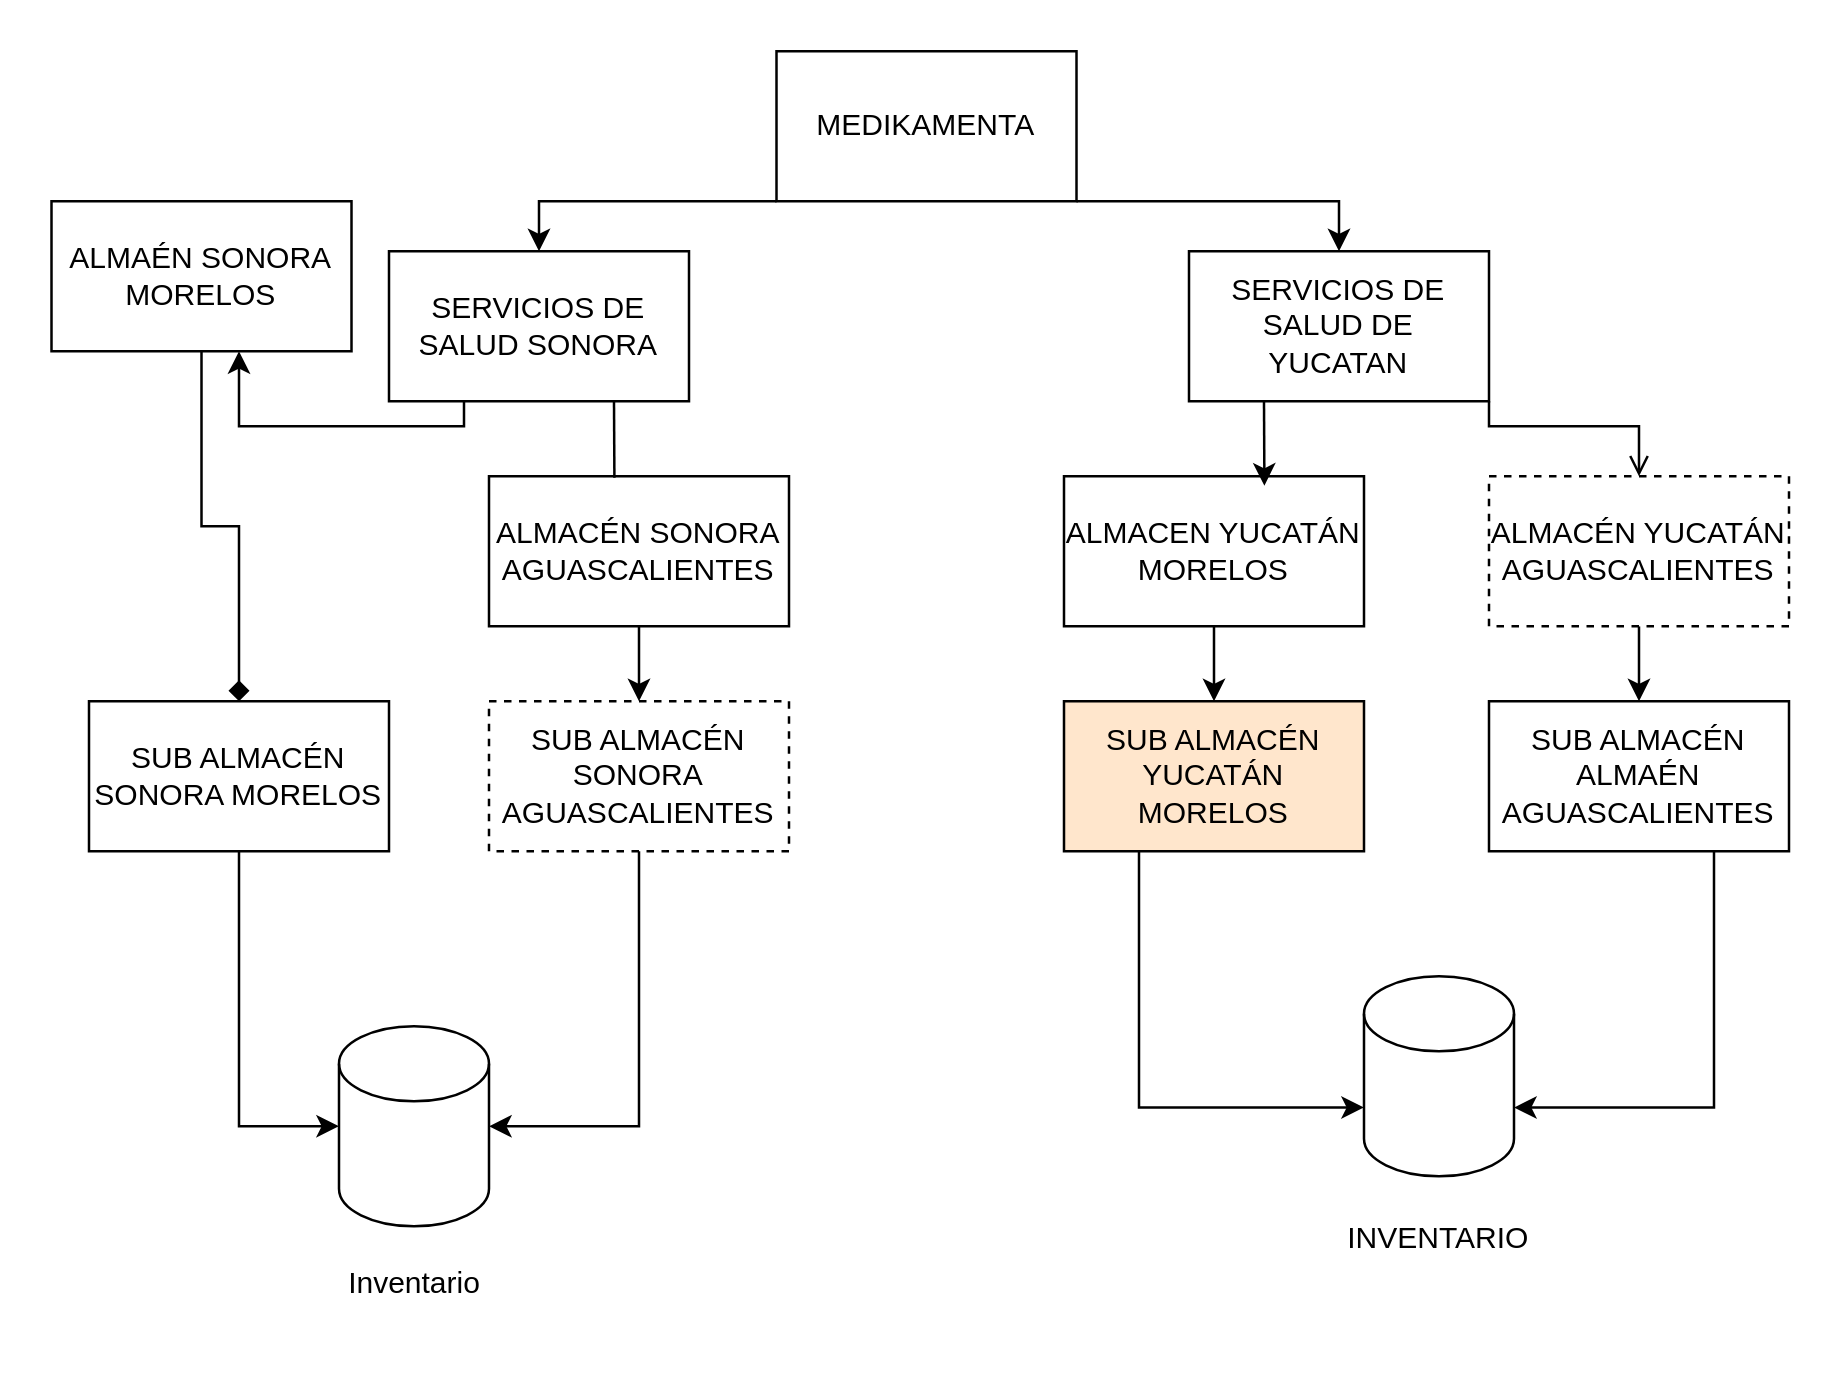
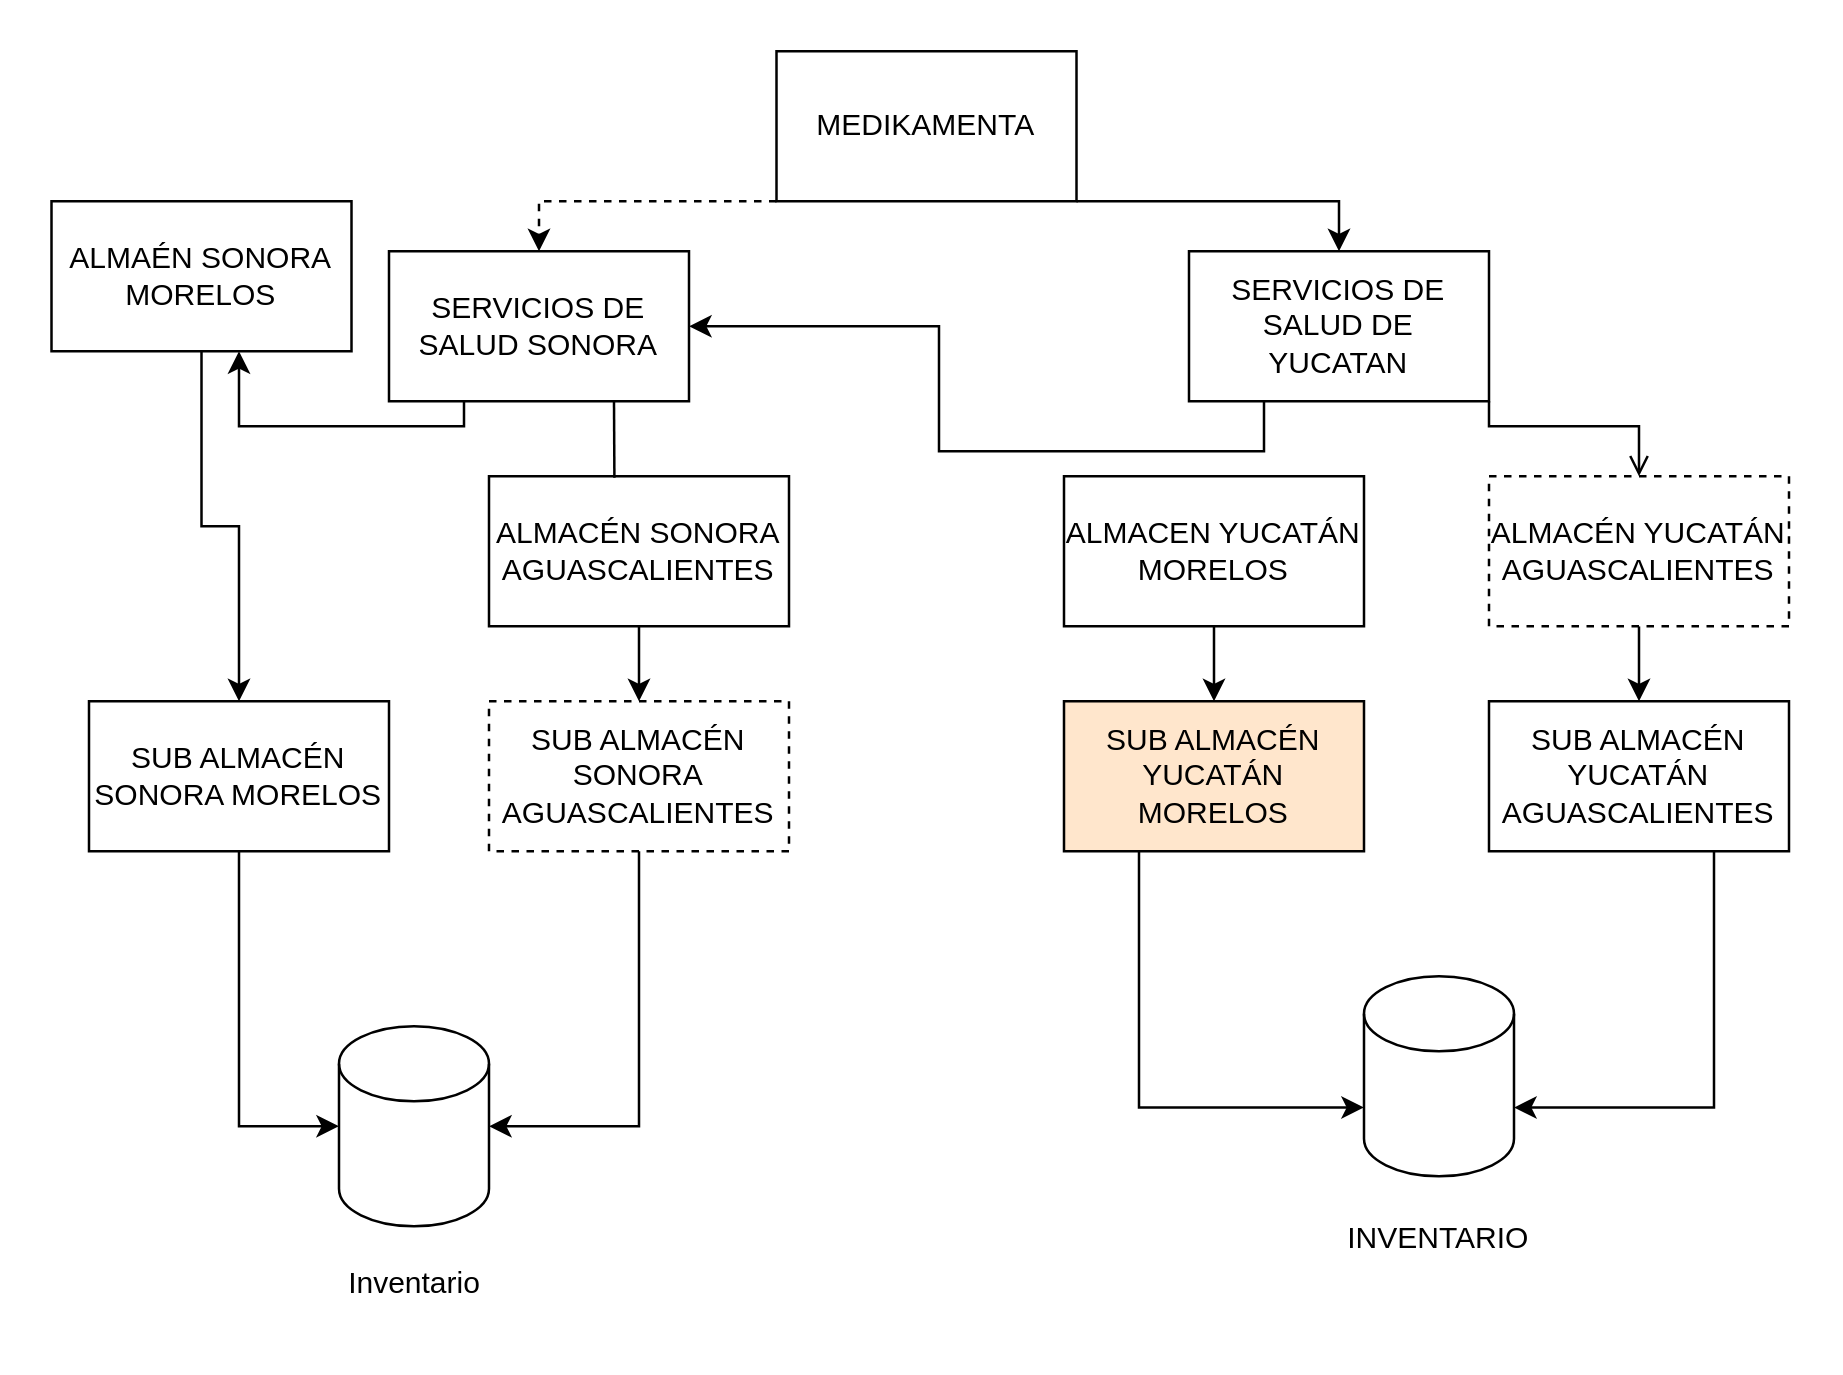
edge "MEDIKAMENTA" -> "SERVICIOS DE SALUD SONORA": style solid -> dashed
edge "SERVICIOS DE SALUD DE YUCATAN" -> "ALMACEN YUCATÁN MORELOS": now "SERVICIOS DE SALUD DE YUCATAN" -> "SERVICIOS DE SALUD SONORA"
edge "ALMAÉN SONORA MORELOS" -> "SUB ALMACÉN SONORA MORELOS": arrowhead diamond -> classic
node "SUB ALMACÉN ALMAÉN AGUASCALIENTES": label "SUB ALMACÉN ALMAÉN AGUASCALIENTES" -> "SUB ALMACÉN YUCATÁN AGUASCALIENTES"
